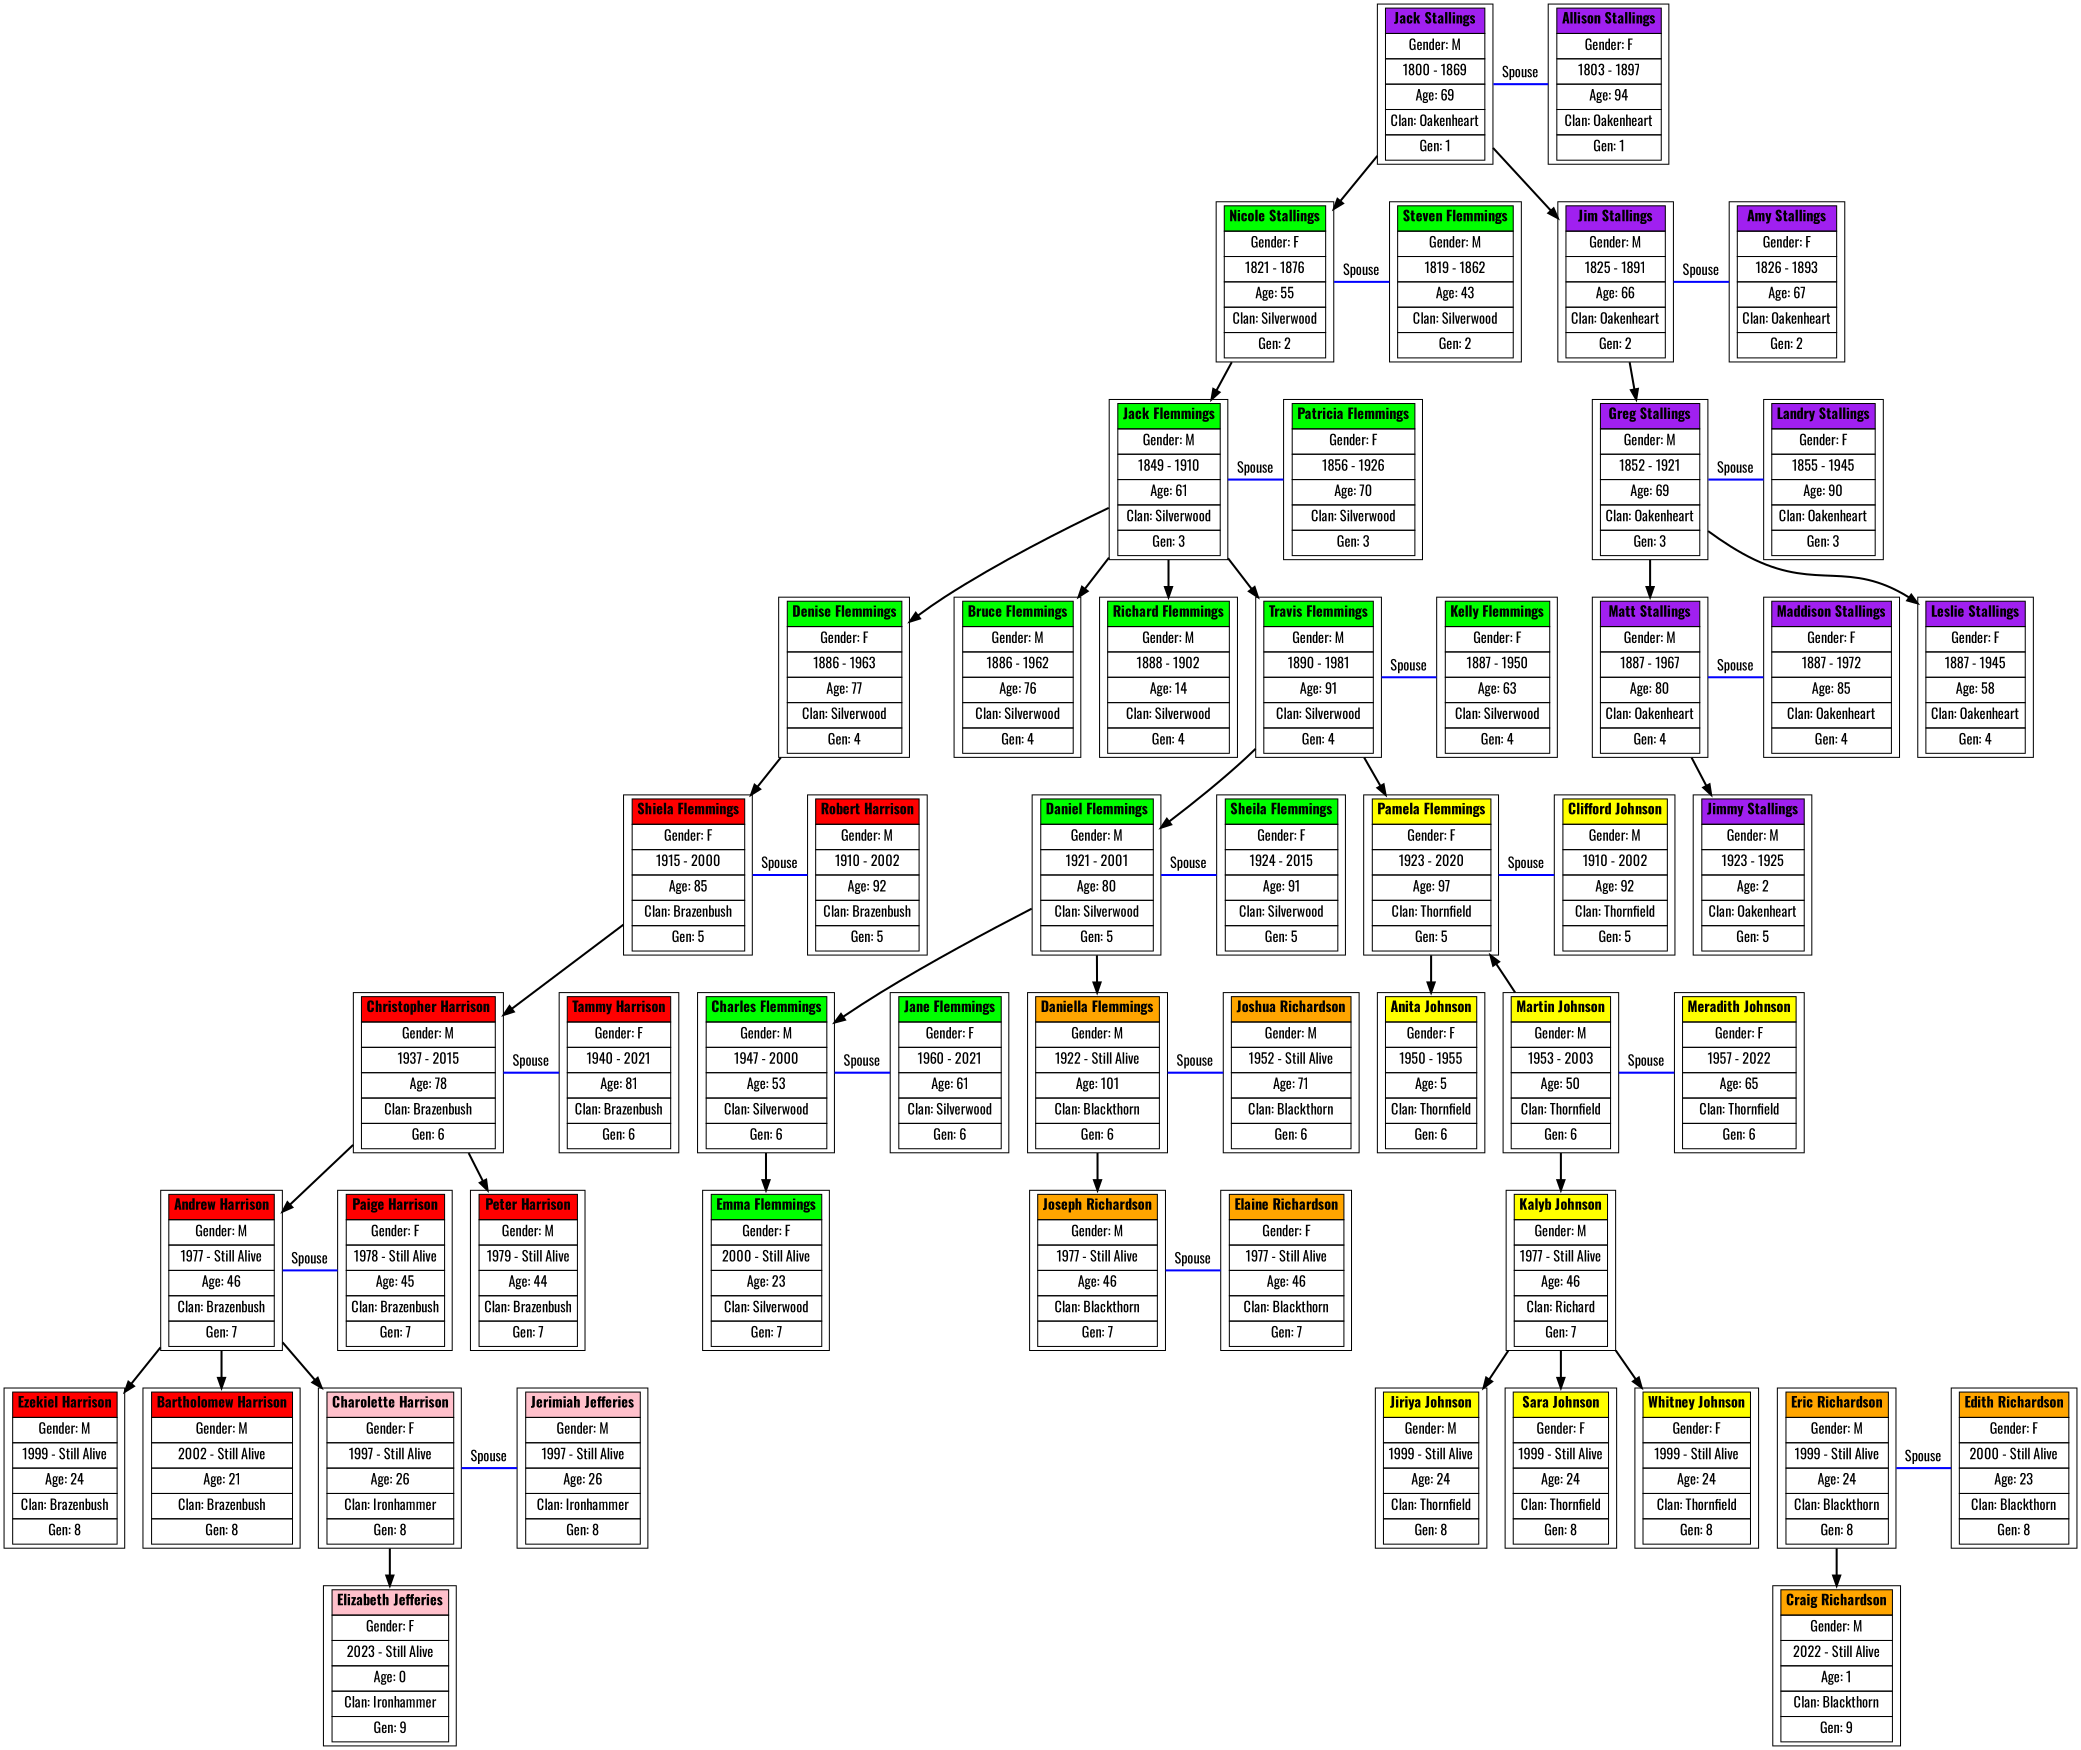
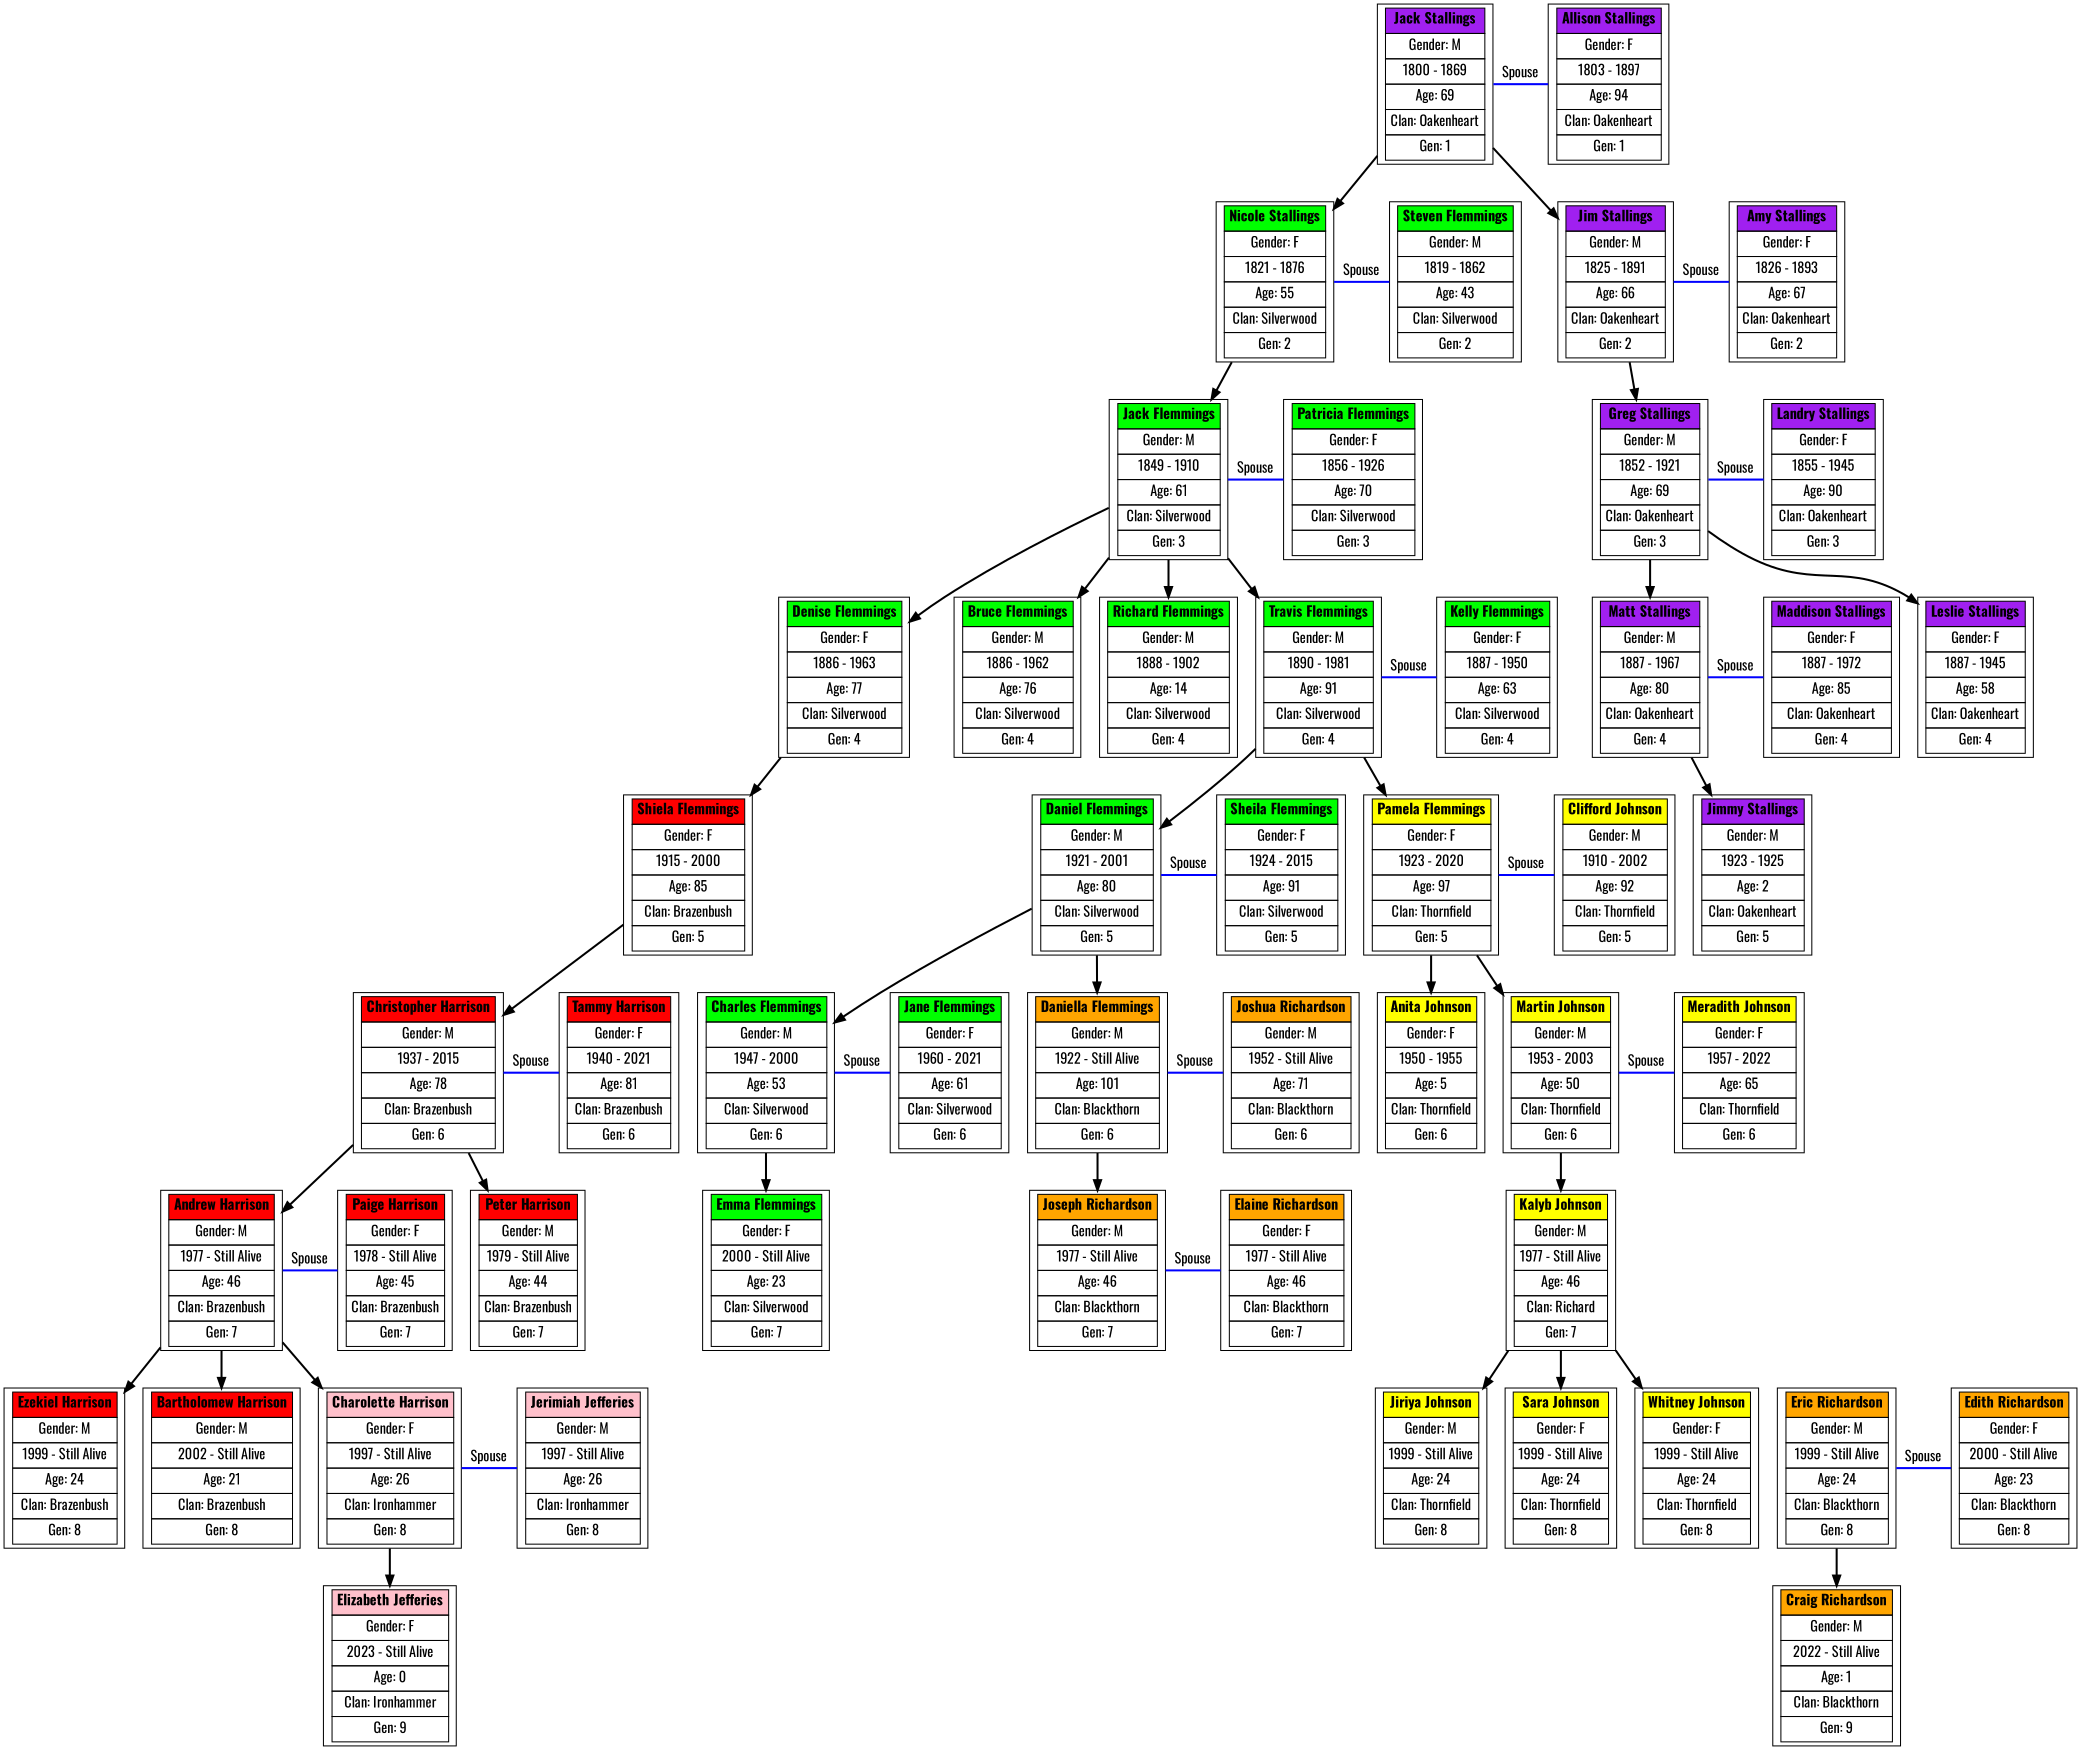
node "Robert Harrison": removed
edge "Martin Johnson" -> "Pamela Flemmings": reversed
